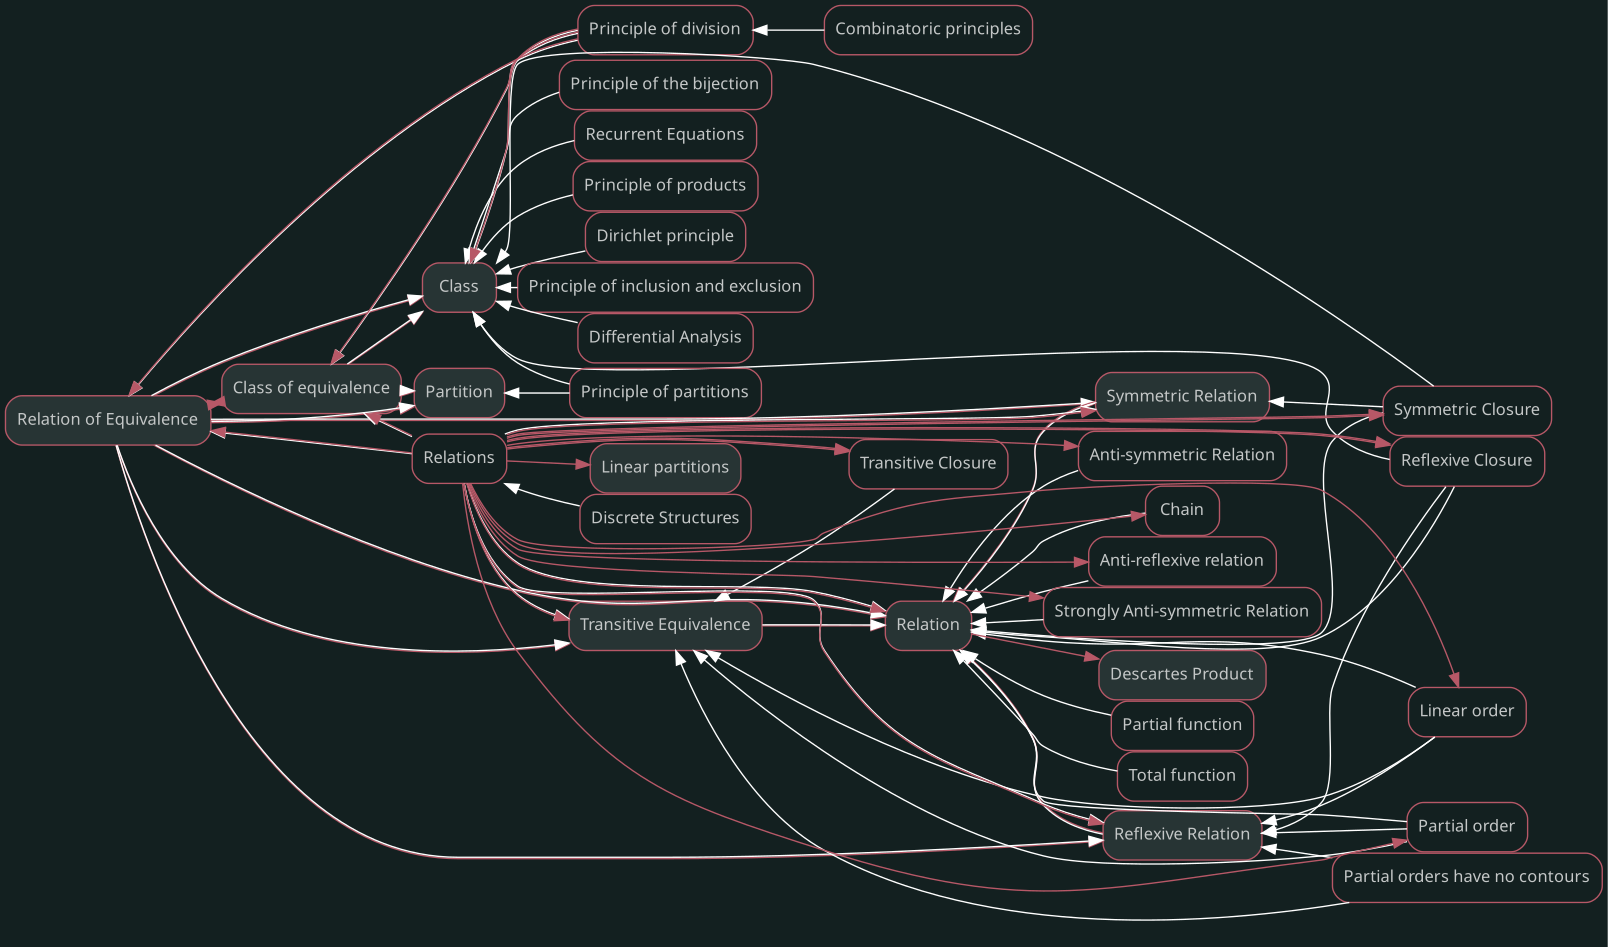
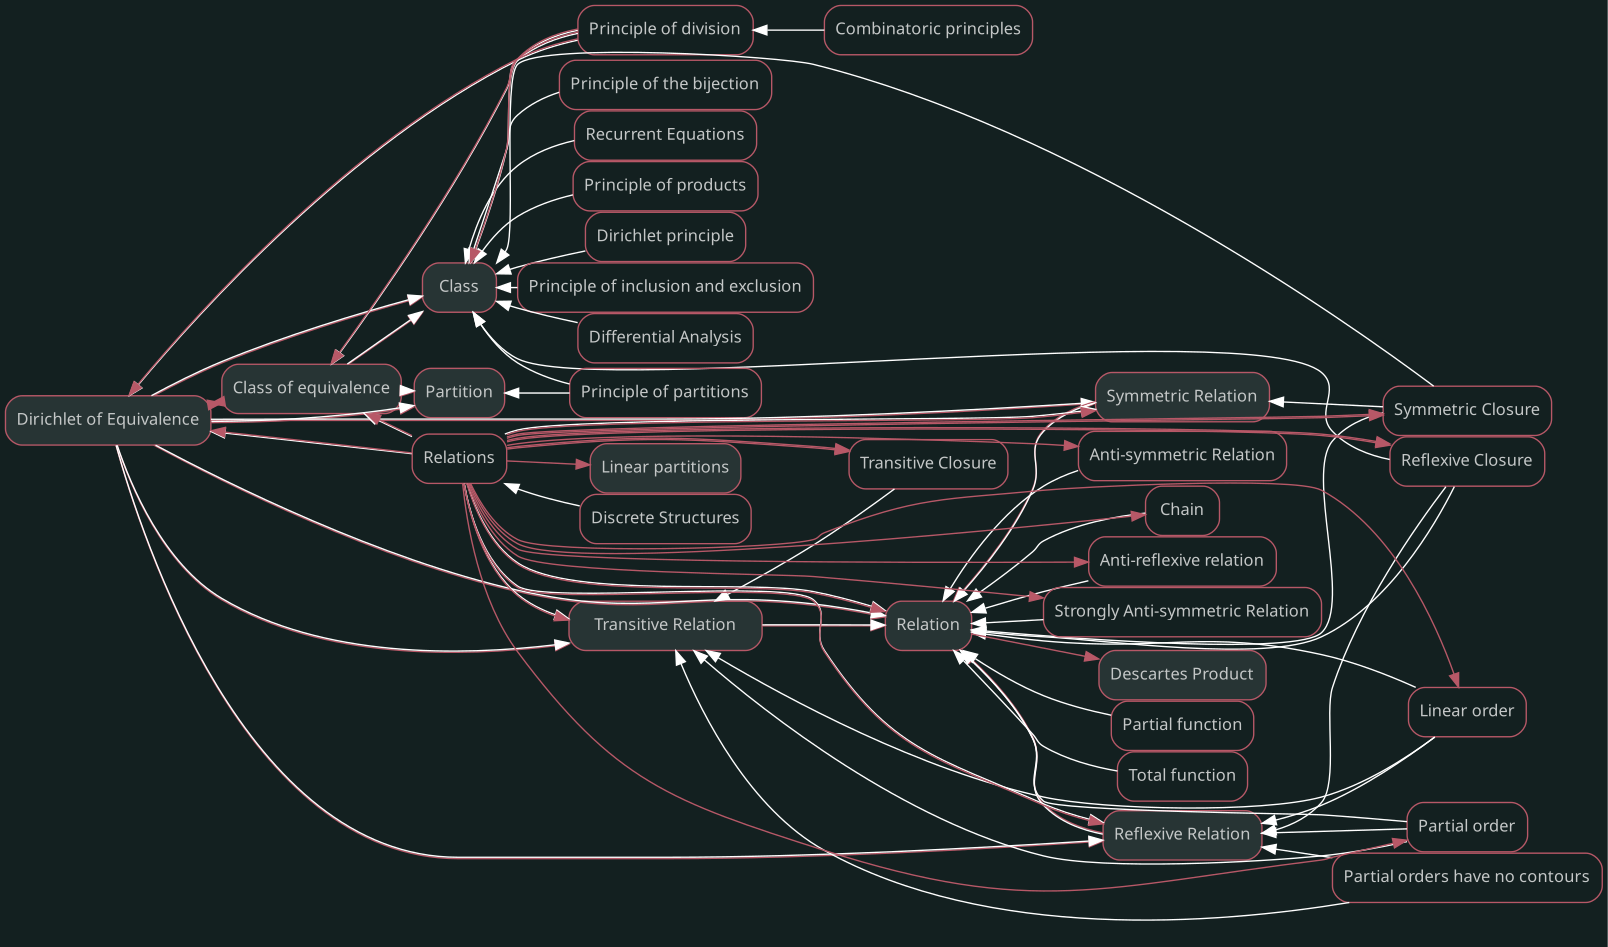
node "Relation of Equivalence": label "Relation of Equivalence" -> "Dirichlet of Equivalence"
node "Transitive Equivalence": label "Transitive Equivalence" -> "Transitive Relation"
